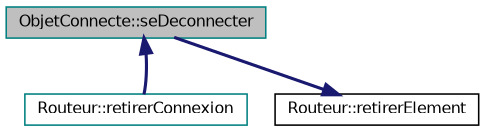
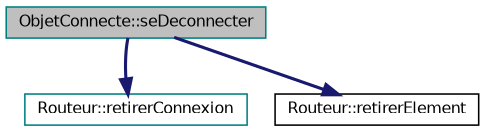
edge "Routeur::retirerConnexion" -> "ObjetConnecte::seDeconnecter": reversed
